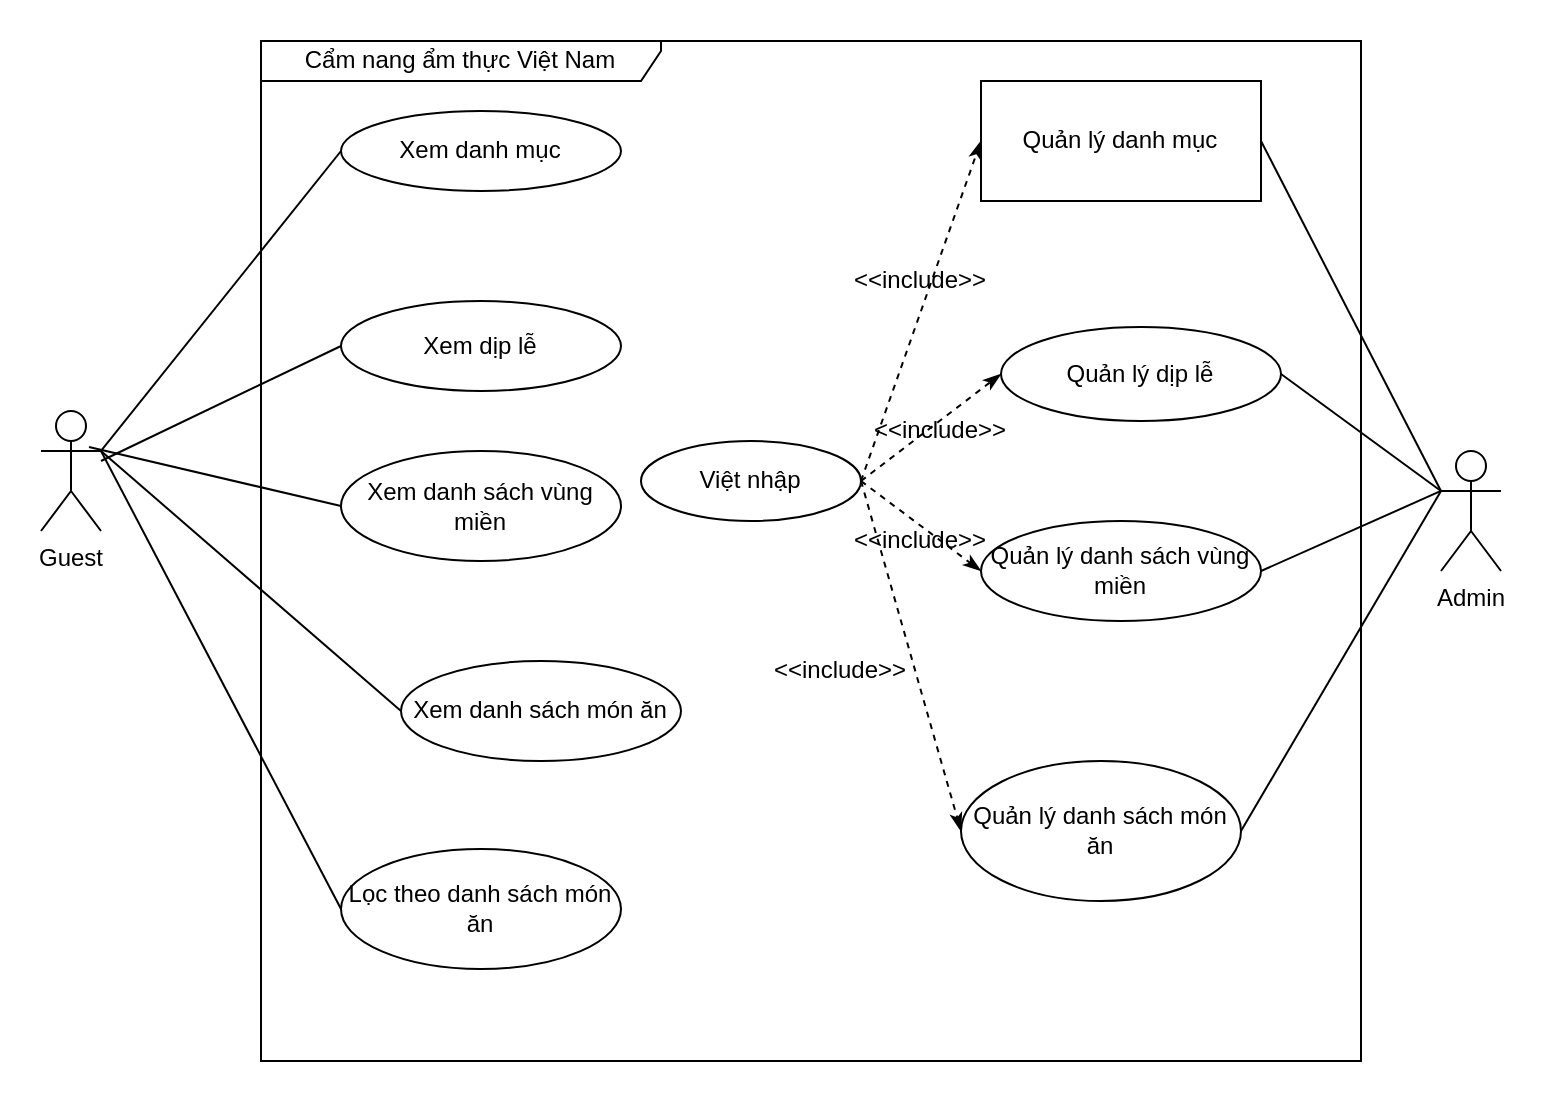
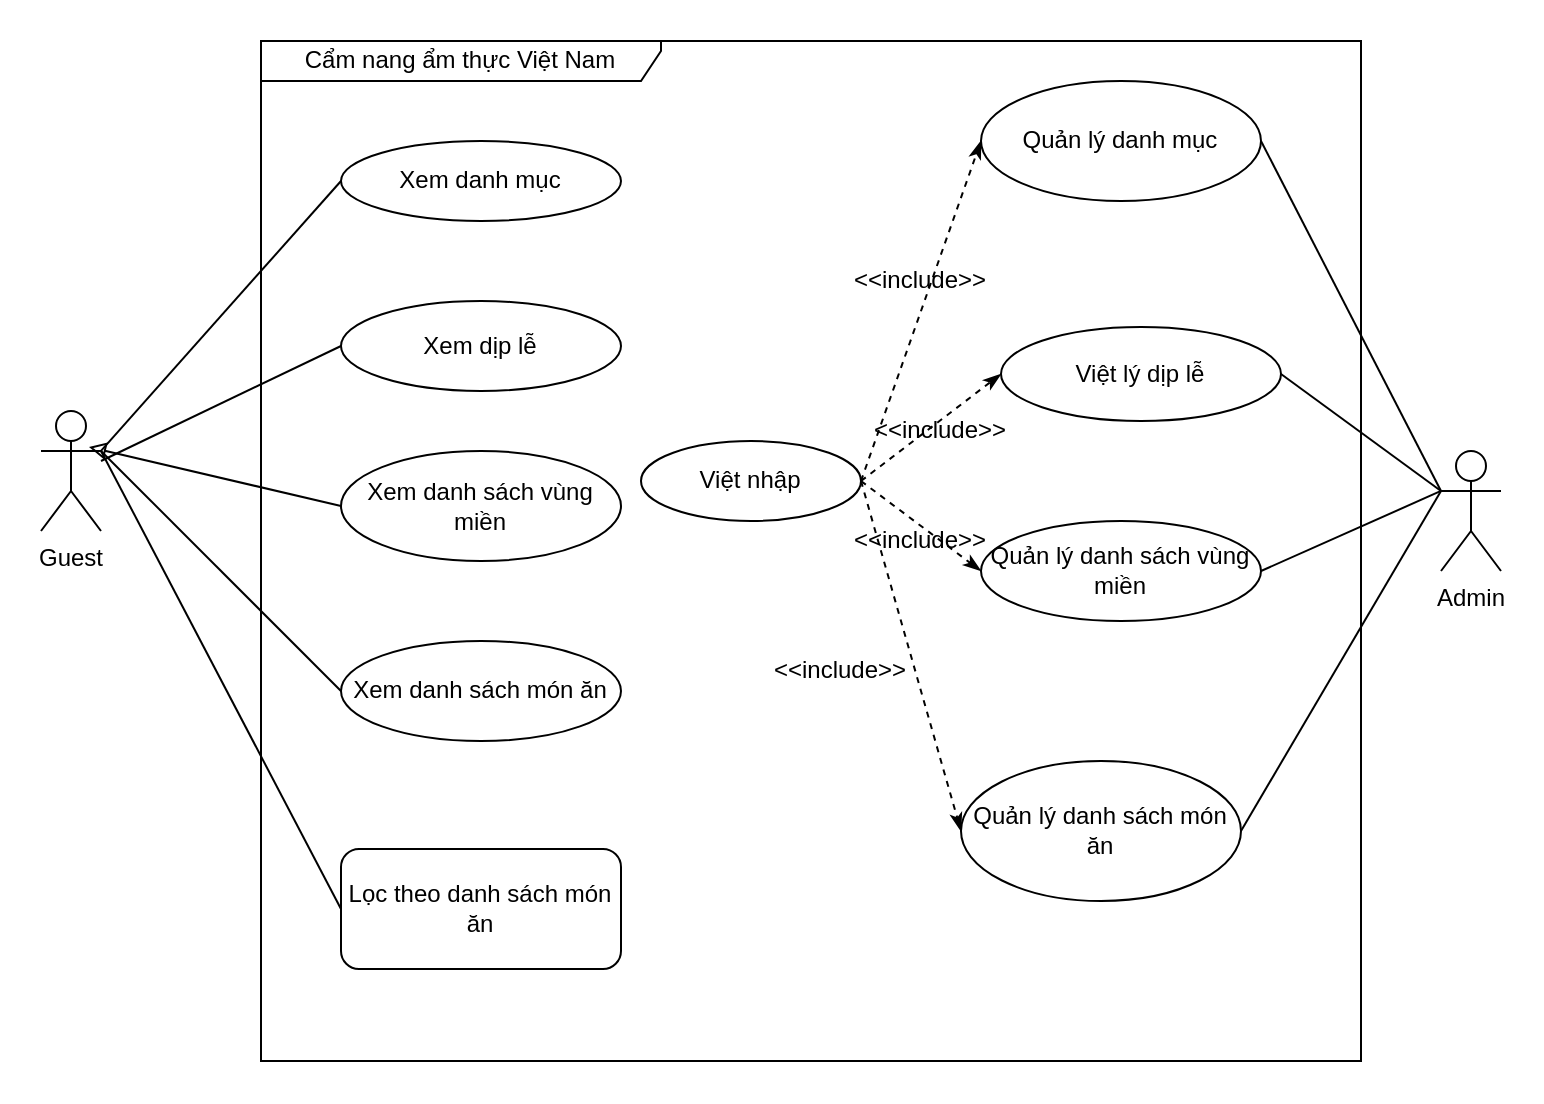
node "Quản lý danh mục": shape rectangle -> ellipse
node "Xem danh mục": moved (481, 151) -> (481, 181)
node "Quản lý dịp lễ": label "Quản lý dịp lễ" -> "Việt lý dịp lễ"
edge "Guest" -- "Xem danh sách vùng miền": arrowhead none -> block
node "Xem danh sách món ăn": moved (541, 711) -> (481, 691)
node "Lọc theo danh sách món ăn": shape ellipse -> rounded rectangle
